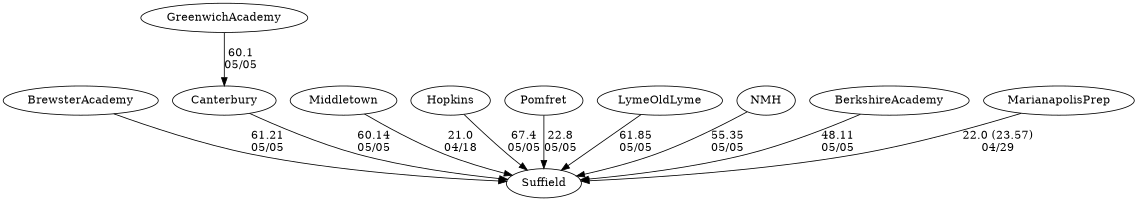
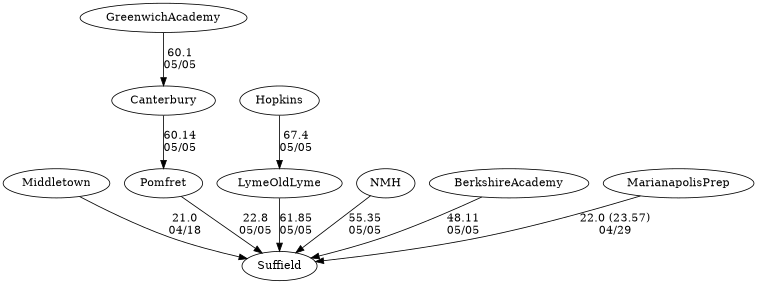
node "BrewsterAcademy": removed
edge "Hopkins" -> "Suffield": now "Hopkins" -> "LymeOldLyme"
edge "Canterbury" -> "Suffield": now "Canterbury" -> "Pomfret"
